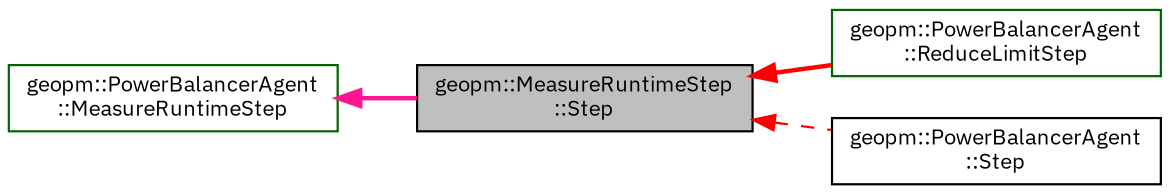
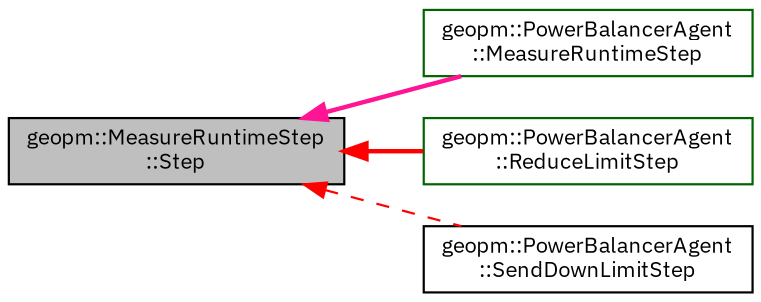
edge "geopm::MeasureRuntimeStep ::Step" -> "geopm::PowerBalancerAgent ::MeasureRuntimeStep": reversed
node "geopm::PowerBalancerAgent ::Step": label "geopm::PowerBalancerAgent ::Step" -> "geopm::PowerBalancerAgent ::SendDownLimitStep"
